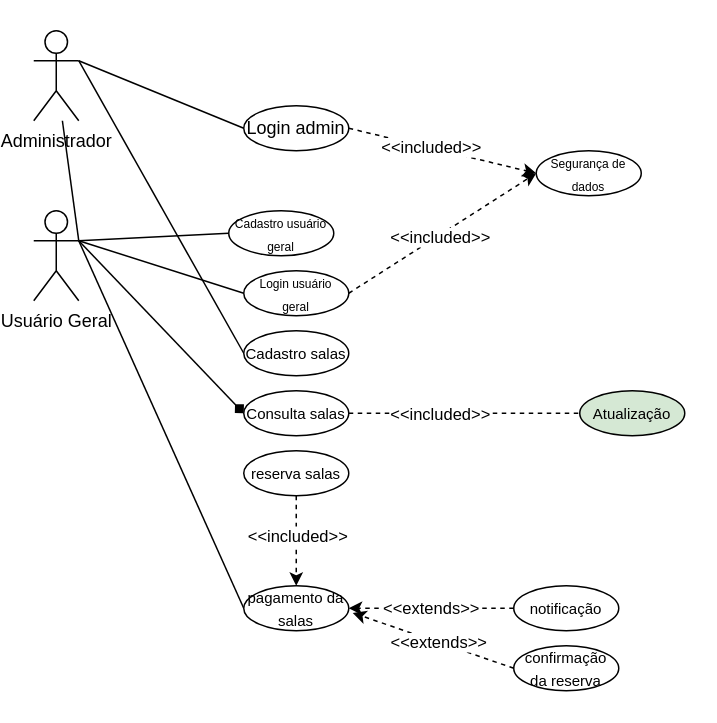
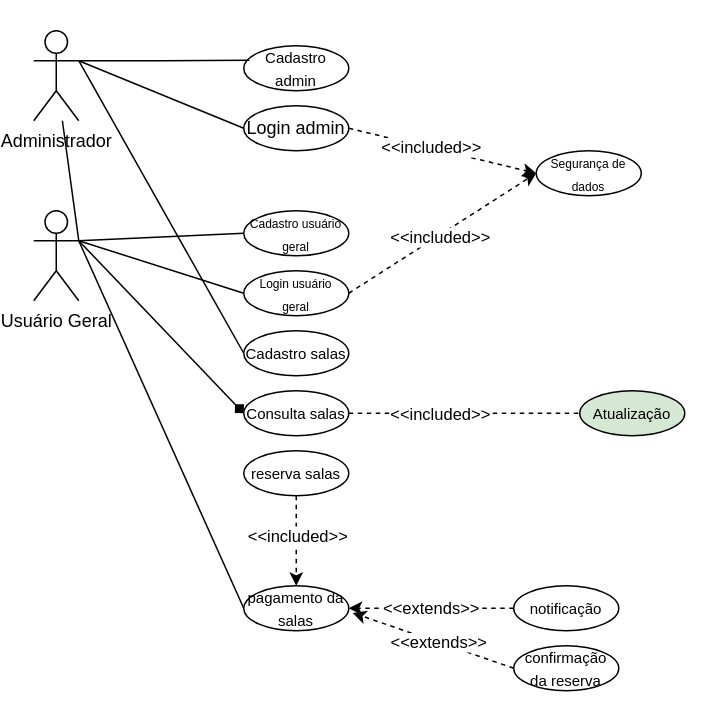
edge "Cadastro admin" -- "Administrador": added
node "Cadastro admin": added
node "Cadastro usuário geral": moved (281, 233) -> (296, 233)
